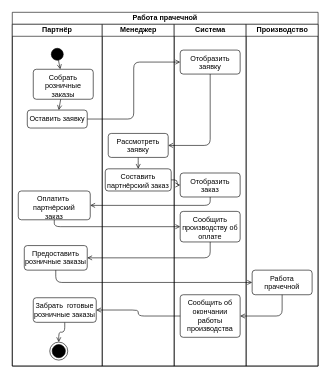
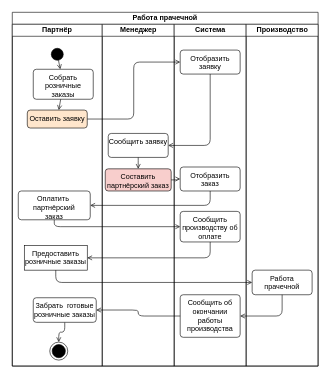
node "Оставить заявку": fillcolor #ffffff -> #ffe6cc
node "Рассмотреть заявку": label "Рассмотреть заявку" -> "Сообщить заявку"
node "Составить партнёрский заказ": fillcolor #ffffff -> #f8cecc
node "Отобразить заказ": moved (210, 185) -> (210, 179)
node "Предоставить розничные заказы": shape rounded rectangle -> rectangle
